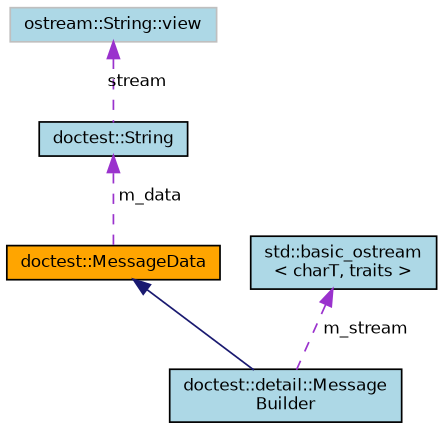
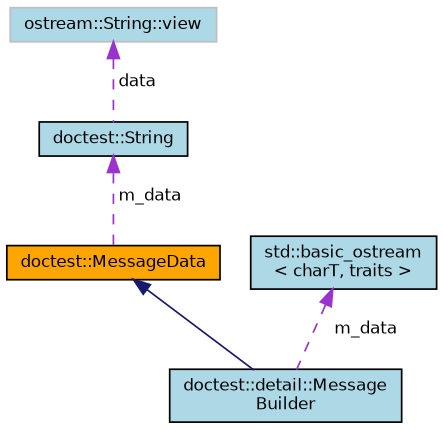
edge "doctest::String" -> "ostream::String::view": label " stream" -> " data"
edge "doctest::detail::Message Builder" -> "std::basic_ostream < charT, traits >": label " m_stream" -> " m_data"
